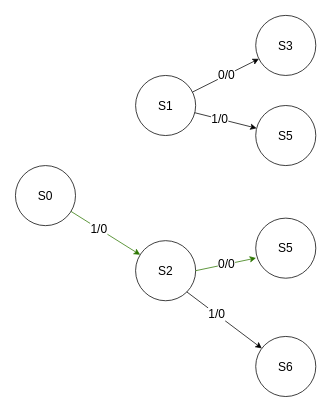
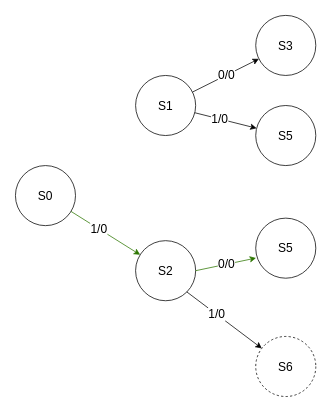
node "S6": style solid -> dashed
